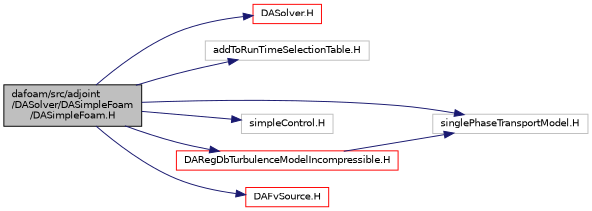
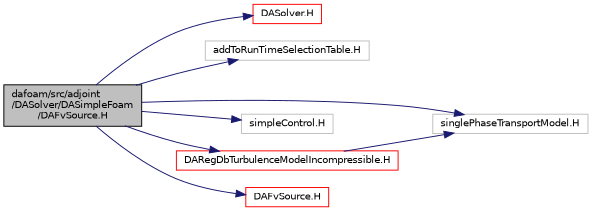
node "dafoam/src/adjoint /DASolver/DASimpleFoam /DASimpleFoam.H": label "dafoam/src/adjoint /DASolver/DASimpleFoam /DASimpleFoam.H" -> "dafoam/src/adjoint /DASolver/DASimpleFoam /DAFvSource.H"
